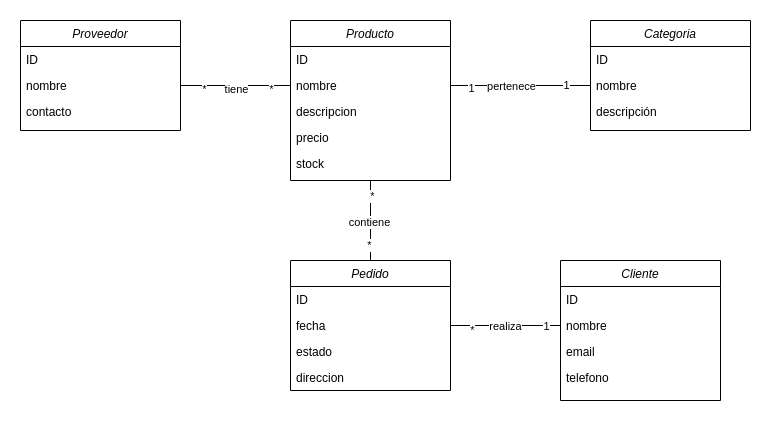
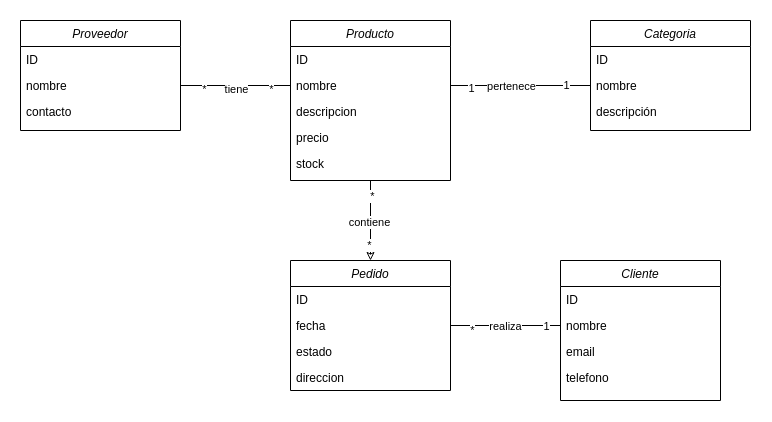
edge "Producto" -- "Pedido": arrowhead none -> classic
